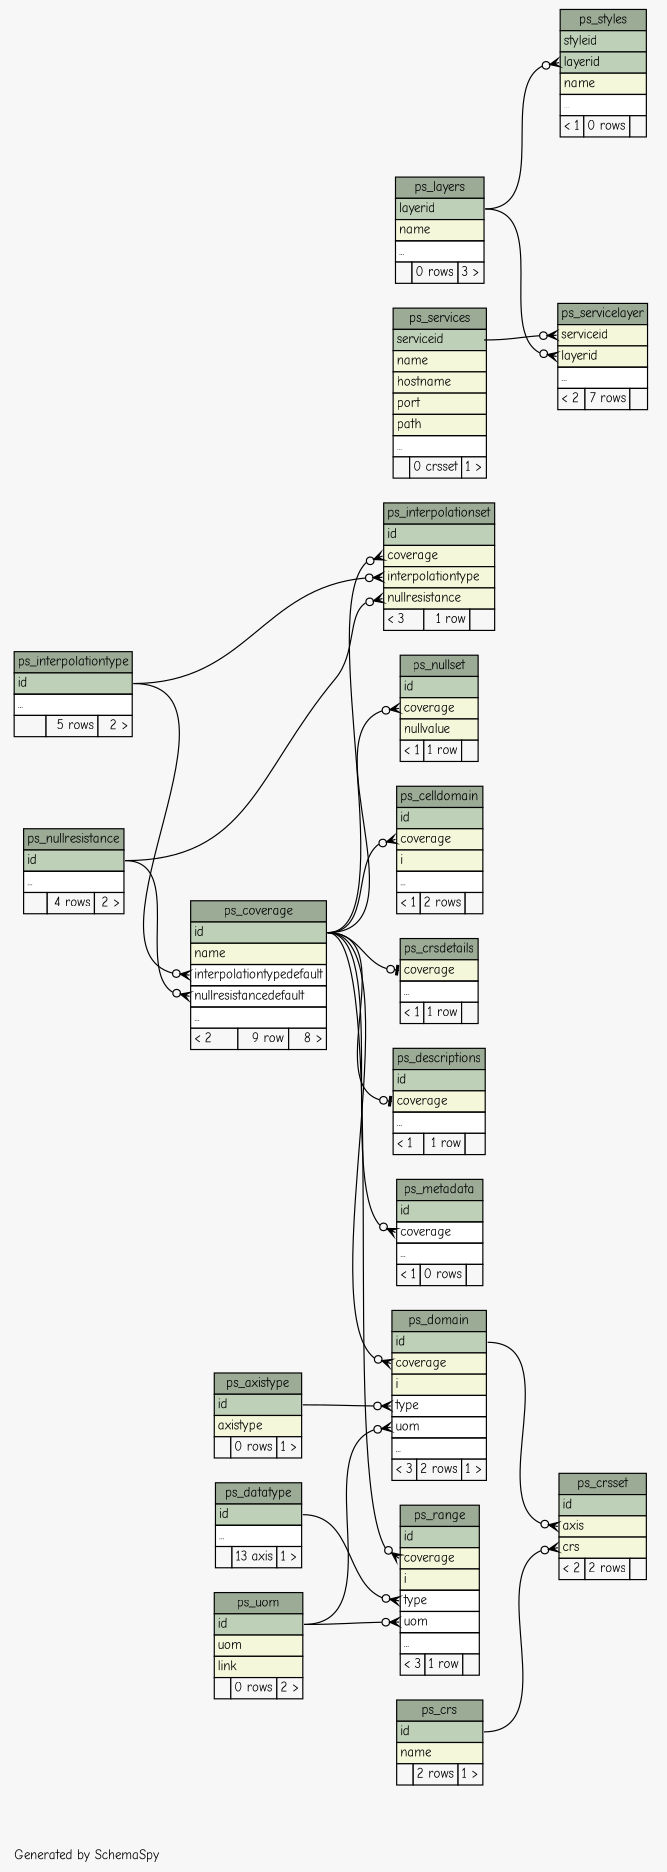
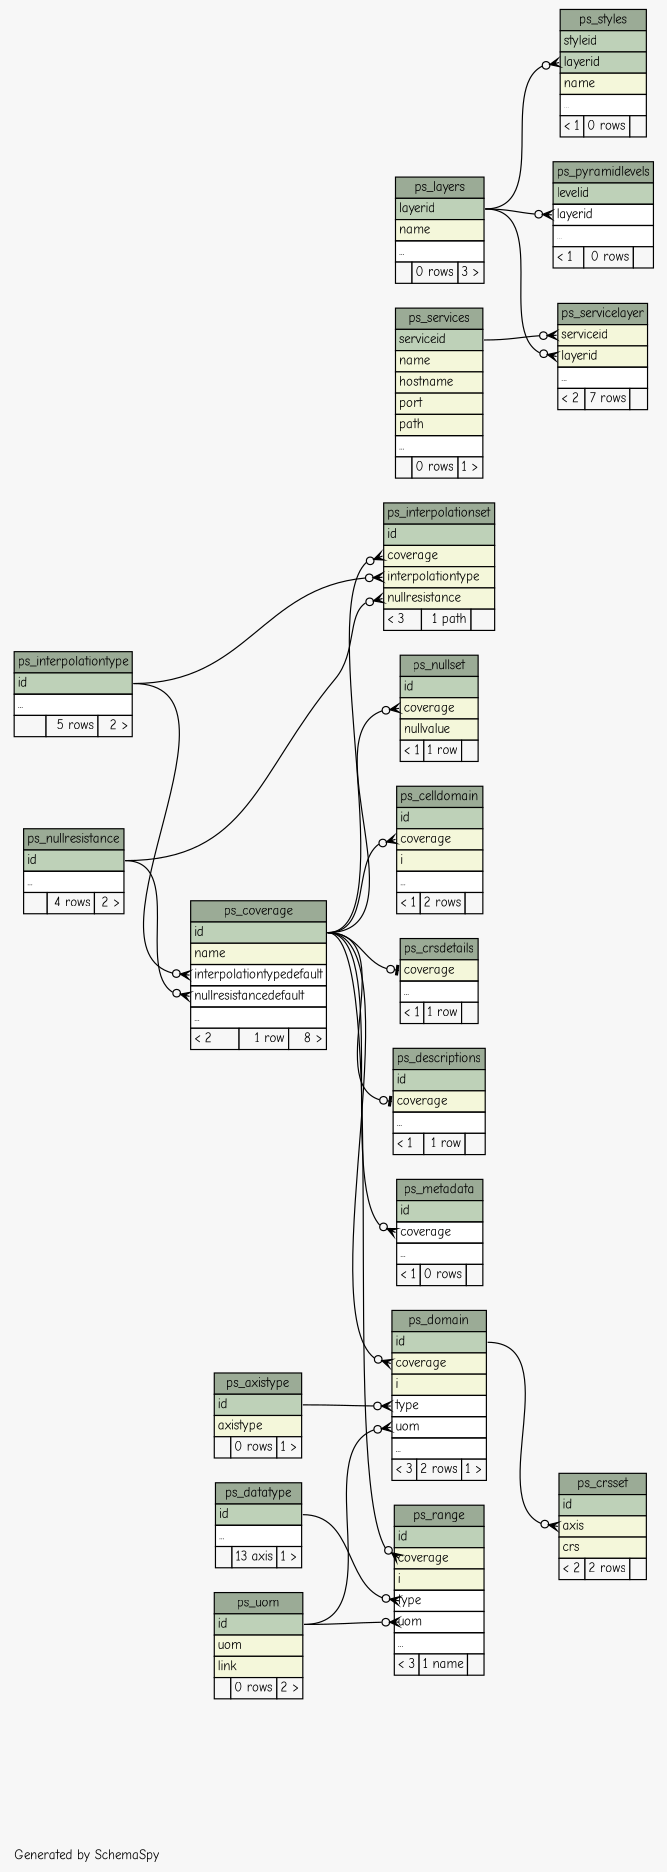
node "ps_pyramidlevels": added
node "ps_services": text "0 crsset" -> "0 rows"
node "ps_interpolationset": text "1 row" -> "1 path"
node "ps_coverage": text "9 row" -> "1 row"
node "ps_range": text "1 row" -> "1 name"
node "ps_crs": removed
